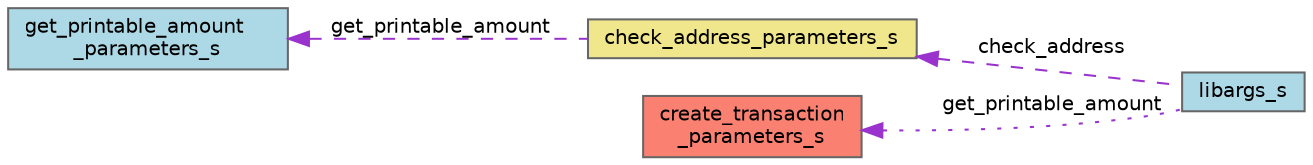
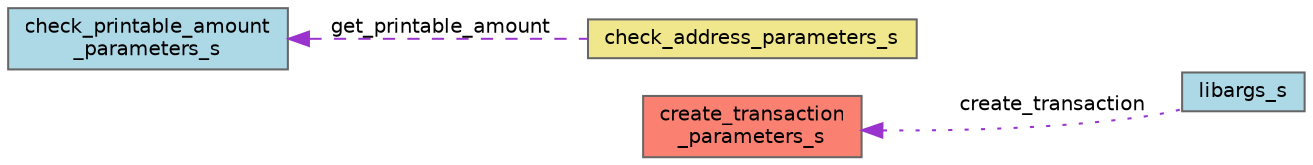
node "get_printable_amount _parameters_s": label "get_printable_amount _parameters_s" -> "check_printable_amount _parameters_s"
edge "libargs_s" -> "check_address_parameters_s": removed, label "check_address"
edge "libargs_s" -> "create_transaction _parameters_s": label " get_printable_amount" -> " create_transaction"
